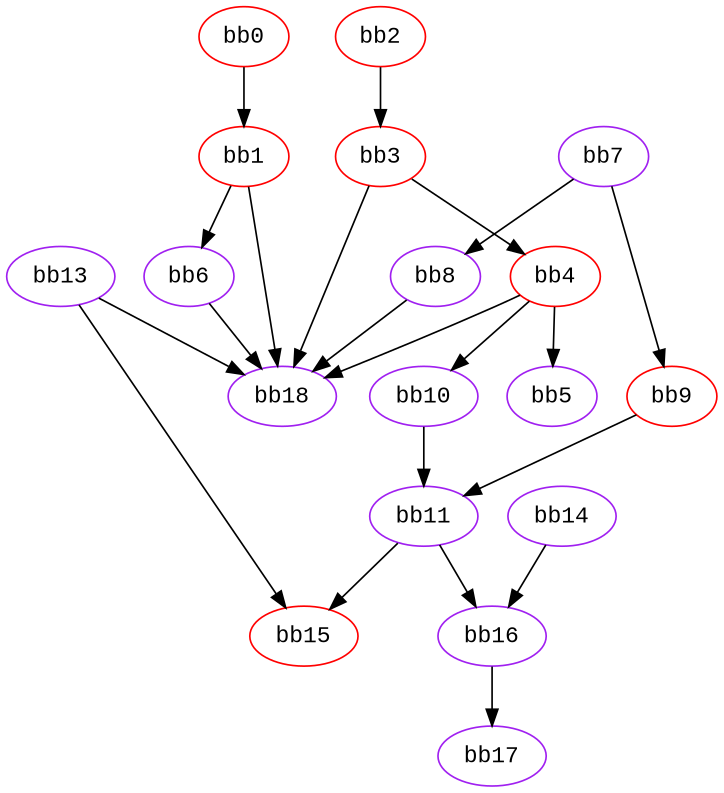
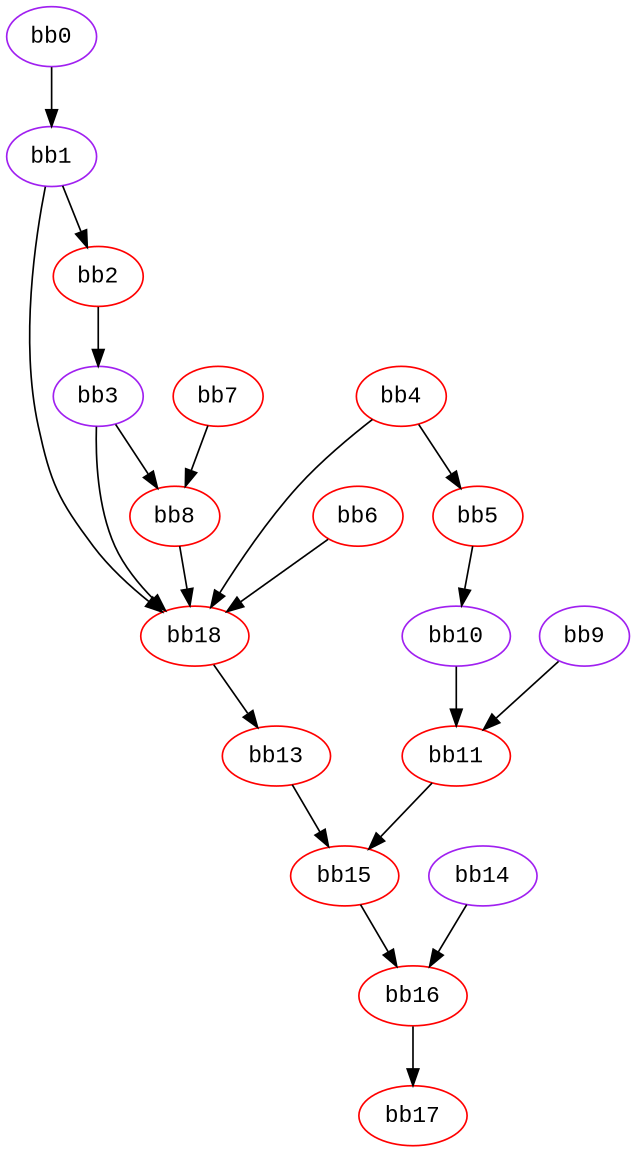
node "bb0": color red -> purple
node "bb1": color red -> purple
node "bb3": color red -> purple
node "bb7": color purple -> red
edge "bb1" -> "bb6": now "bb1" -> "bb2"
edge "bb3" -> "bb4": now "bb3" -> "bb8"
edge "bb7" -> "bb9": removed
node "bb13": color purple -> red
node "bb6": color purple -> red
node "bb8": color purple -> red
edge "bb4" -> "bb10": now "bb5" -> "bb10"
edge "bb13" -> "bb18": reversed
node "bb18": color purple -> red
node "bb5": color purple -> red
node "bb9": color red -> purple
node "bb11": color purple -> red
edge "bb11" -> "bb16": now "bb15" -> "bb16"
node "bb16": color purple -> red
node "bb17": color purple -> red
